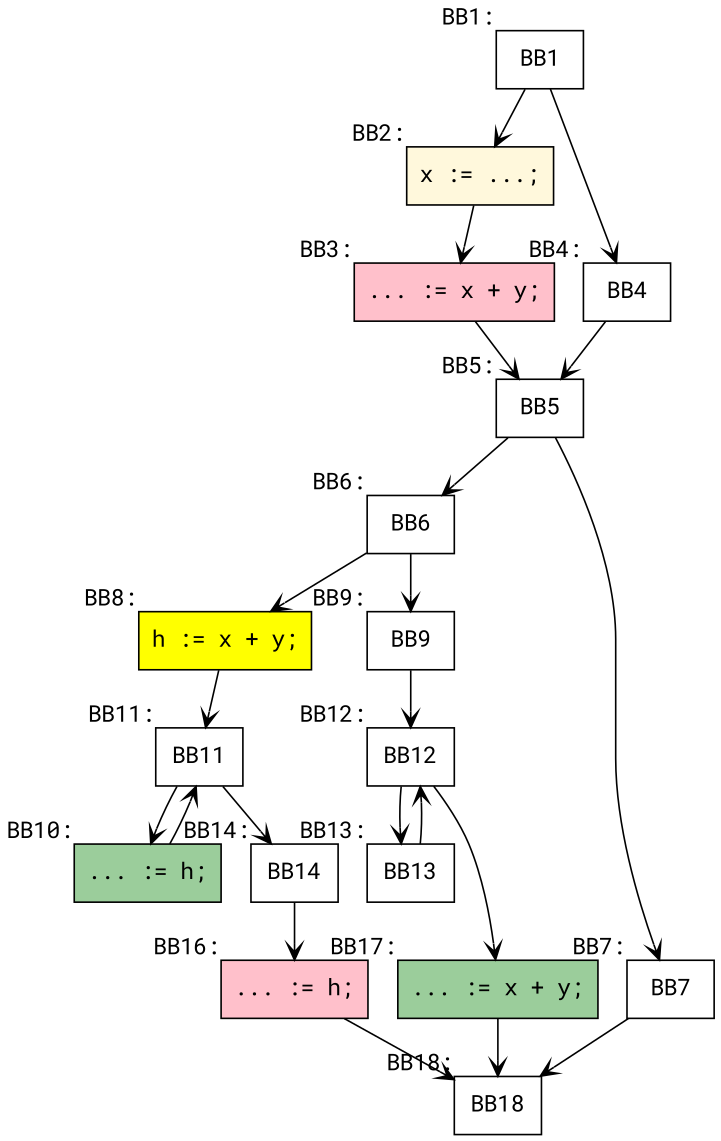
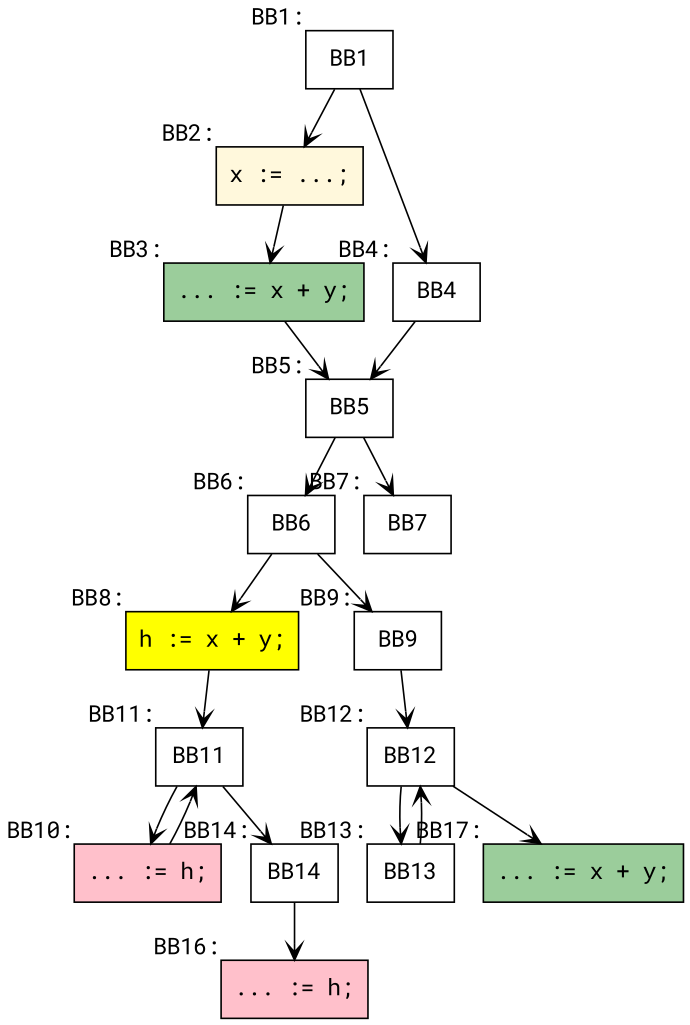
node "... := x + y; BB3:": fillcolor pink -> darkseagreen3
node "... := h; BB10:": fillcolor darkseagreen3 -> pink
node "BB18 BB18:": removed
